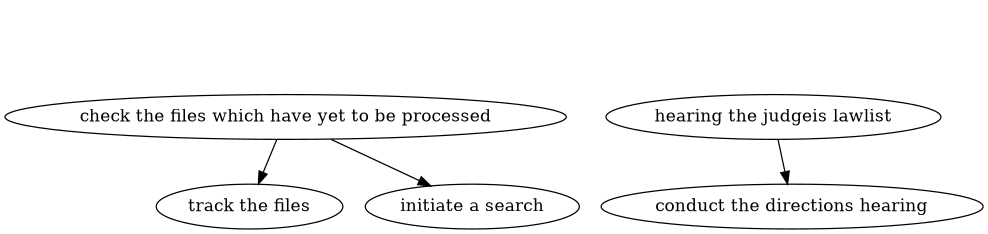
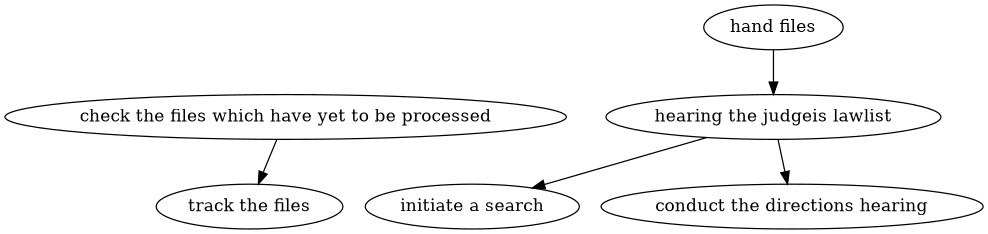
node "hand files": added
edge "check the files which have yet to be processed" -> "initiate a search": now "hearing the judgeis lawlist" -> "initiate a search"
